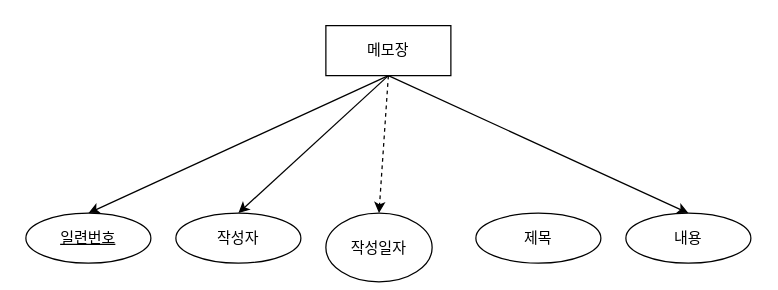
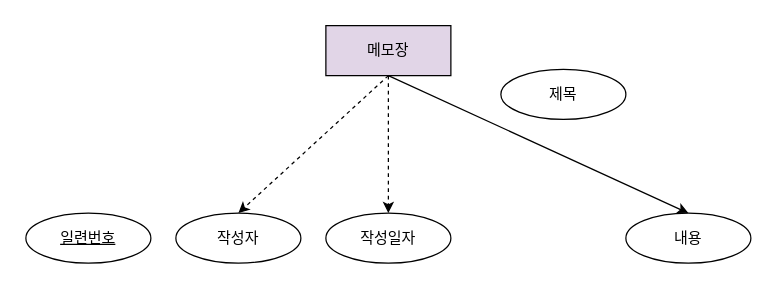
node "메모장": fillcolor #ffffff -> #e1d5e7
edge "메모장" -> "작성자": style solid -> dashed
edge "메모장" -> "일련번호": removed
node "제목": moved (538, 238) -> (563, 94)
node "작성일자": size 106x69 -> 125x50
